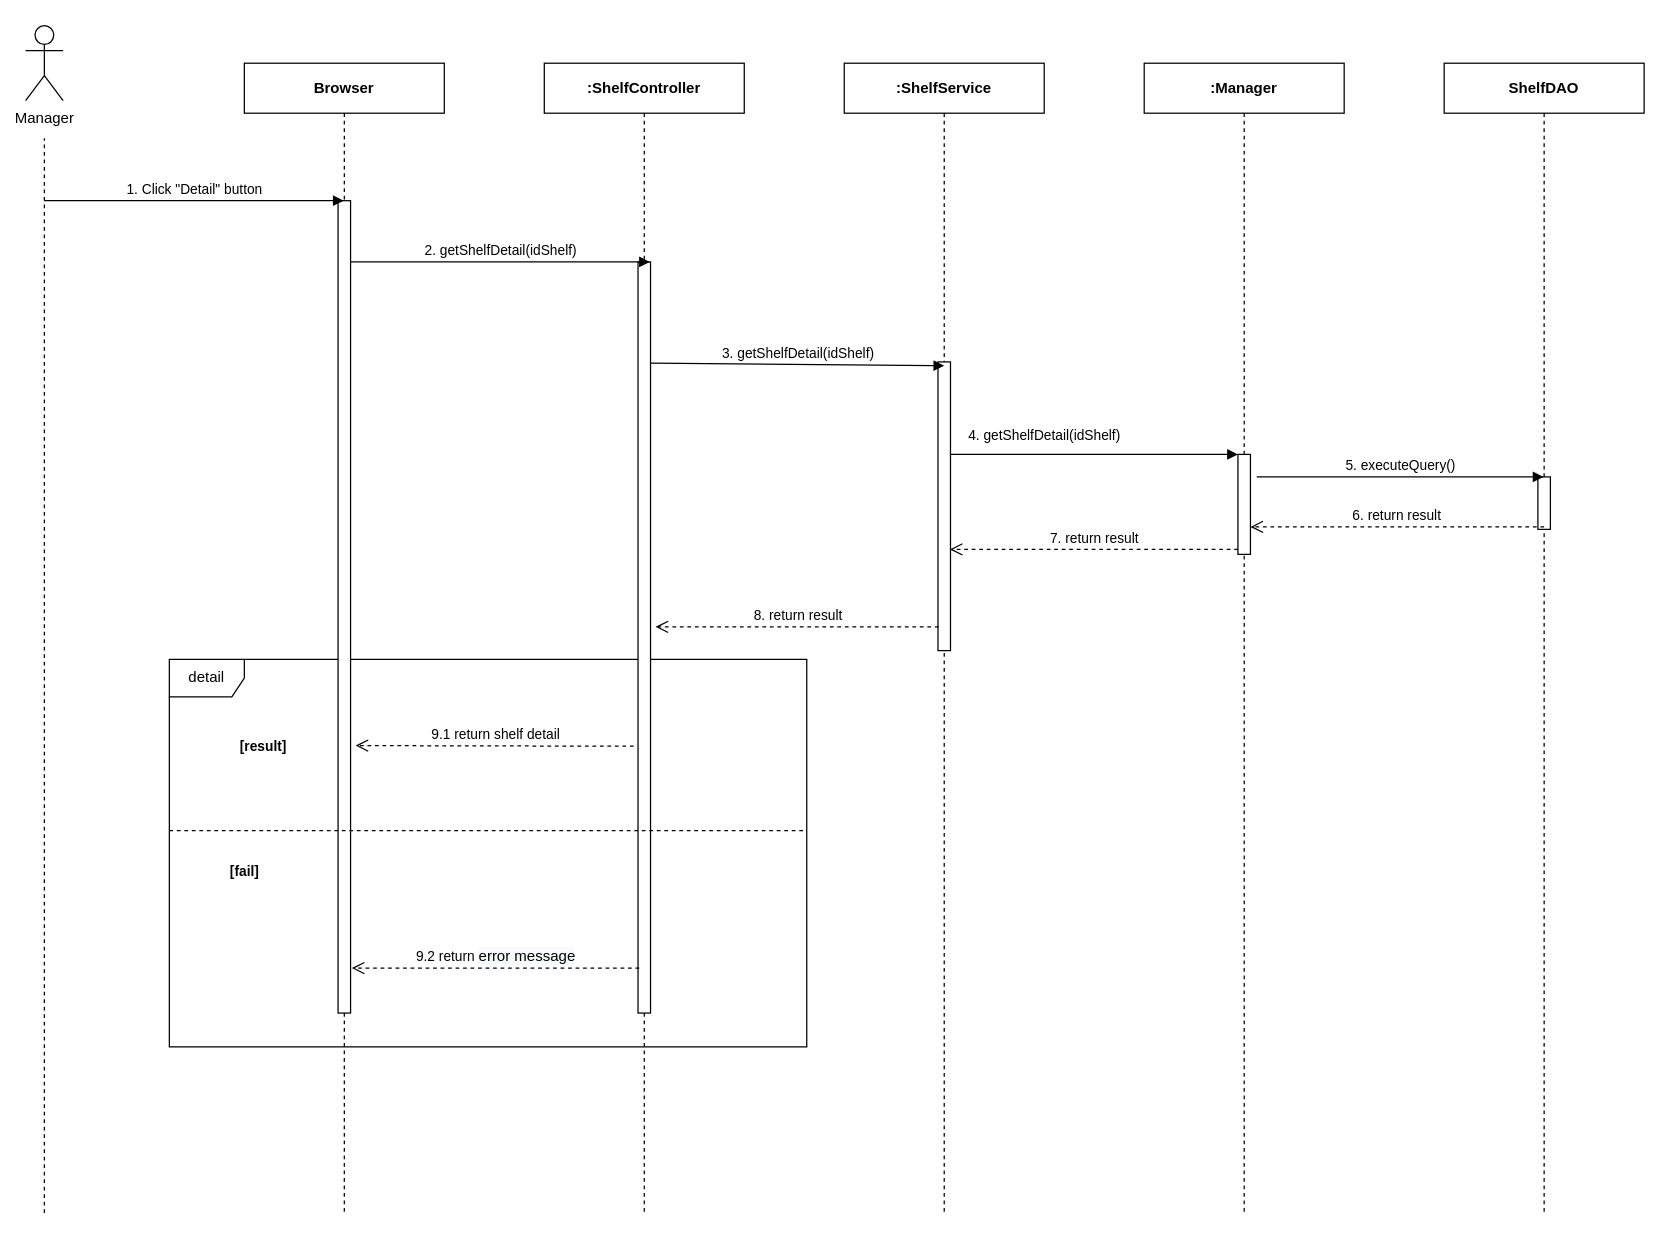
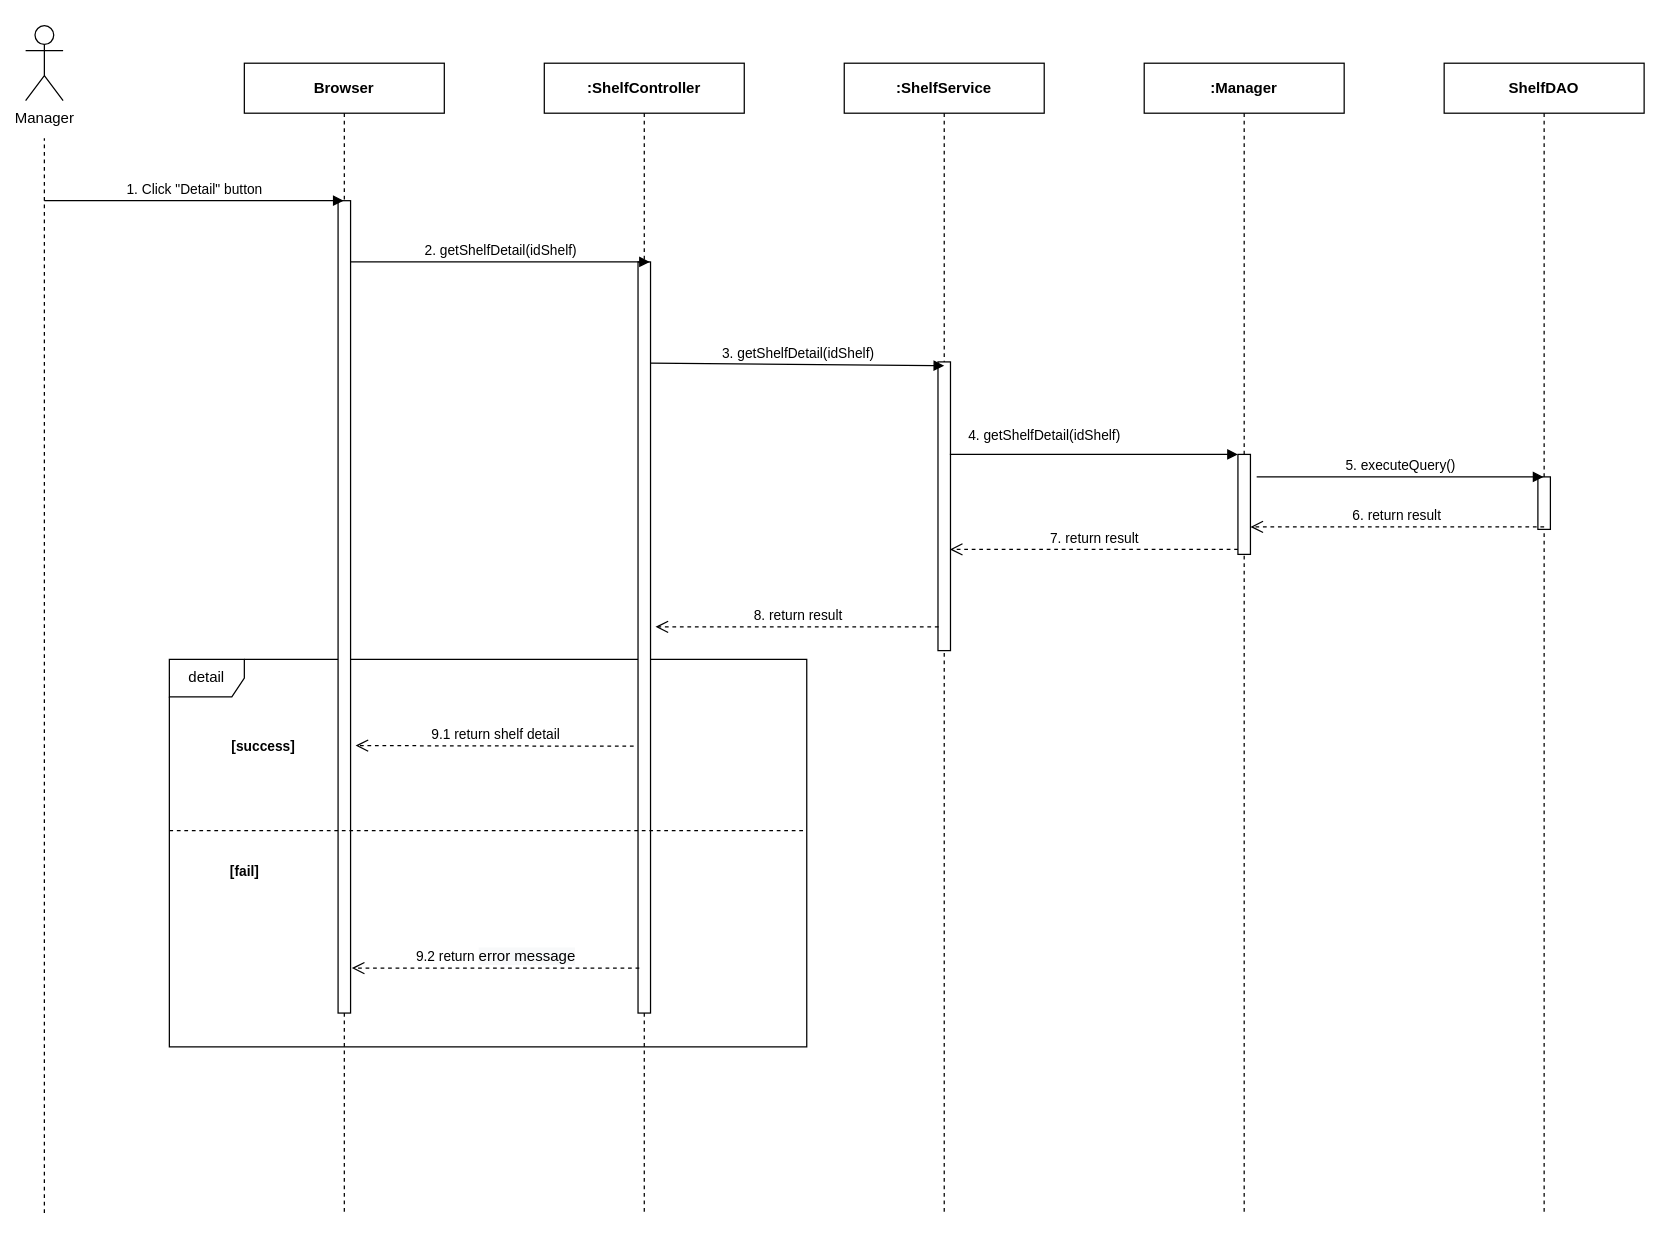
node "[result]": label "[result]" -> "[success]"
